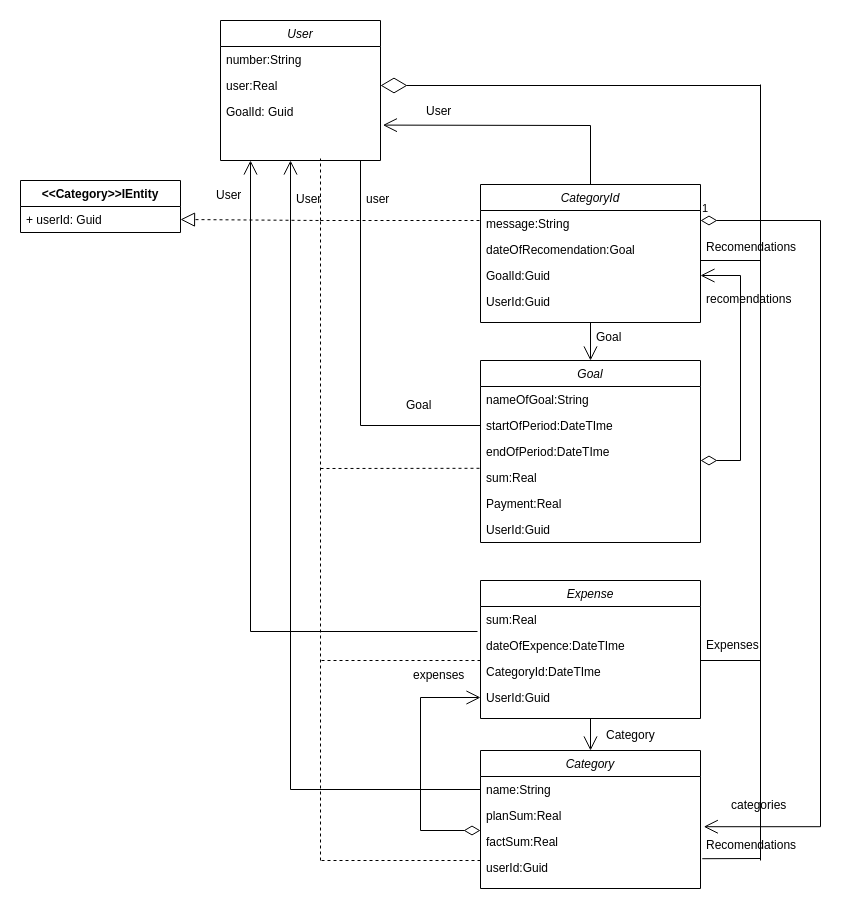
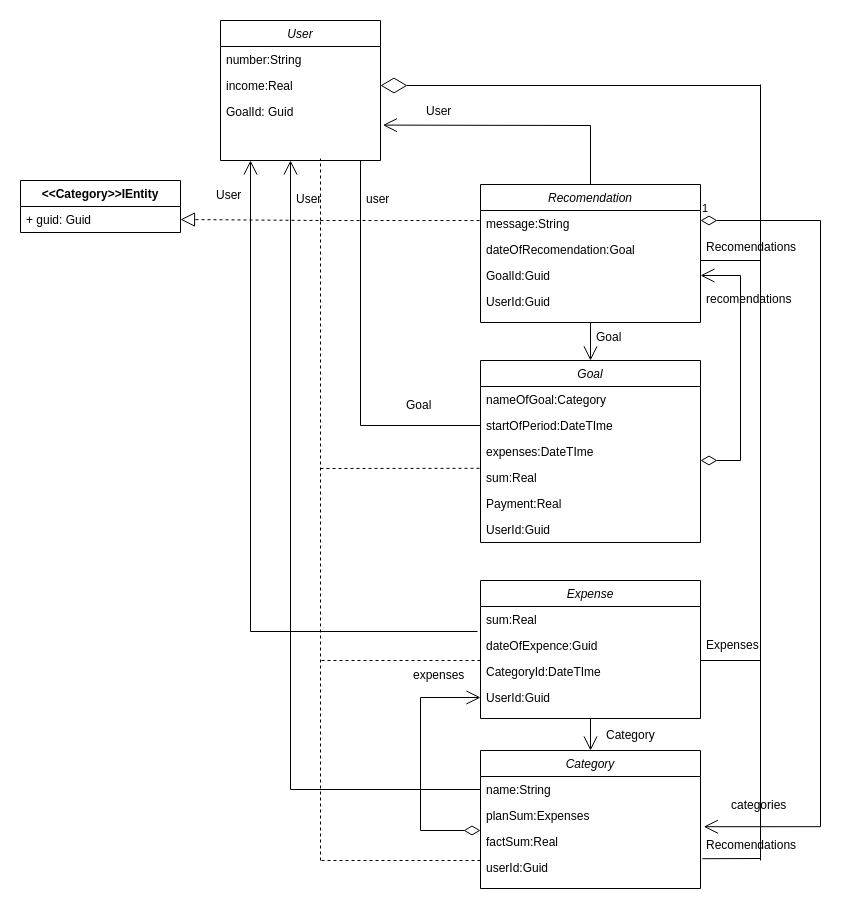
node "user:Real": label "user:Real" -> "income:Real"
node "CategoryId": label "CategoryId" -> "Recomendation"
node "+ userId: Guid": label "+ userId: Guid" -> "+ guid: Guid"
node "nameOfGoal:String": label "nameOfGoal:String" -> "nameOfGoal:Category"
node "endOfPeriod:DateTIme": label "endOfPeriod:DateTIme" -> "expenses:DateTIme"
node "dateOfExpence:DateTIme": label "dateOfExpence:DateTIme" -> "dateOfExpence:Guid"
node "planSum:Real": label "planSum:Real" -> "planSum:Expenses"
